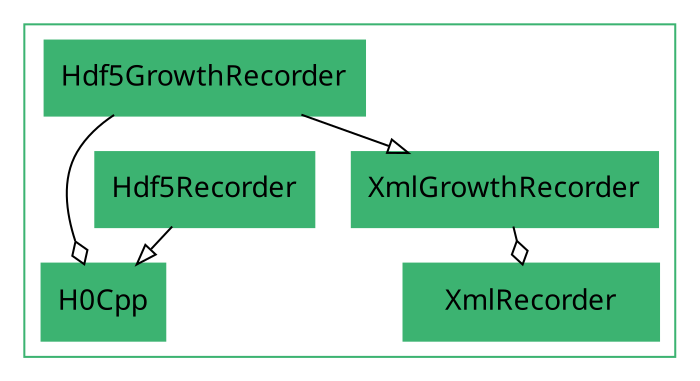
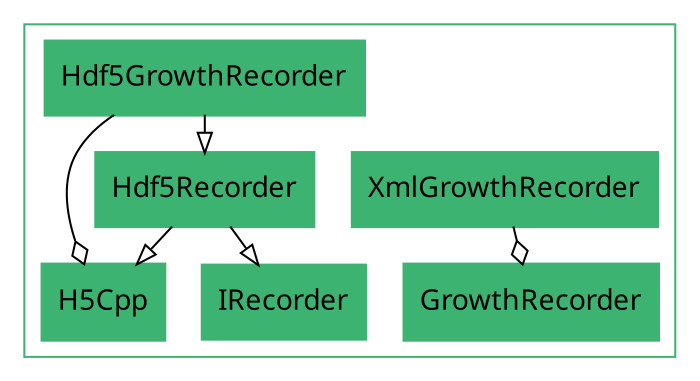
edge "Hdf5GrowthRecorder" -> "XmlGrowthRecorder": now "Hdf5GrowthRecorder" -> "Hdf5Recorder"
node "H0Cpp": label "H0Cpp" -> "H5Cpp"
node "IRecorder": added
node "XmlRecorder": label "XmlRecorder" -> "GrowthRecorder"
